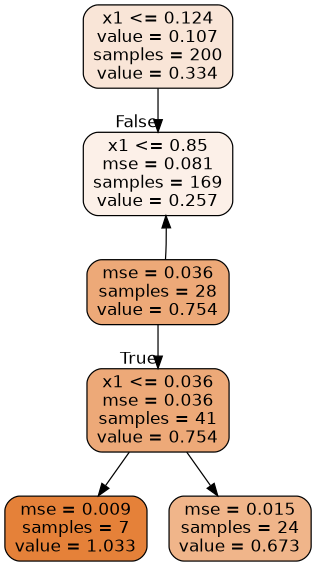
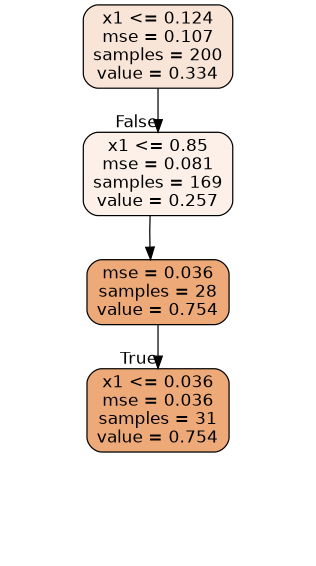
node "x1 <= 0.124 value = 0.107 samples = 200 value = 0.334": label "x1 <= 0.124 value = 0.107 samples = 200 value = 0.334" -> "x1 <= 0.124 mse = 0.107 samples = 200 value = 0.334"
edge "mse = 0.036 samples = 28 value = 0.754" -> "x1 <= 0.85 mse = 0.081 samples = 169 value = 0.257": reversed
node "x1 <= 0.036 mse = 0.036 samples = 41 value = 0.754": label "x1 <= 0.036 mse = 0.036 samples = 41 value = 0.754" -> "x1 <= 0.036 mse = 0.036 samples = 31 value = 0.754"
node "mse = 0.009 samples = 7 value = 1.033": removed
node "mse = 0.015 samples = 24 value = 0.673": removed
